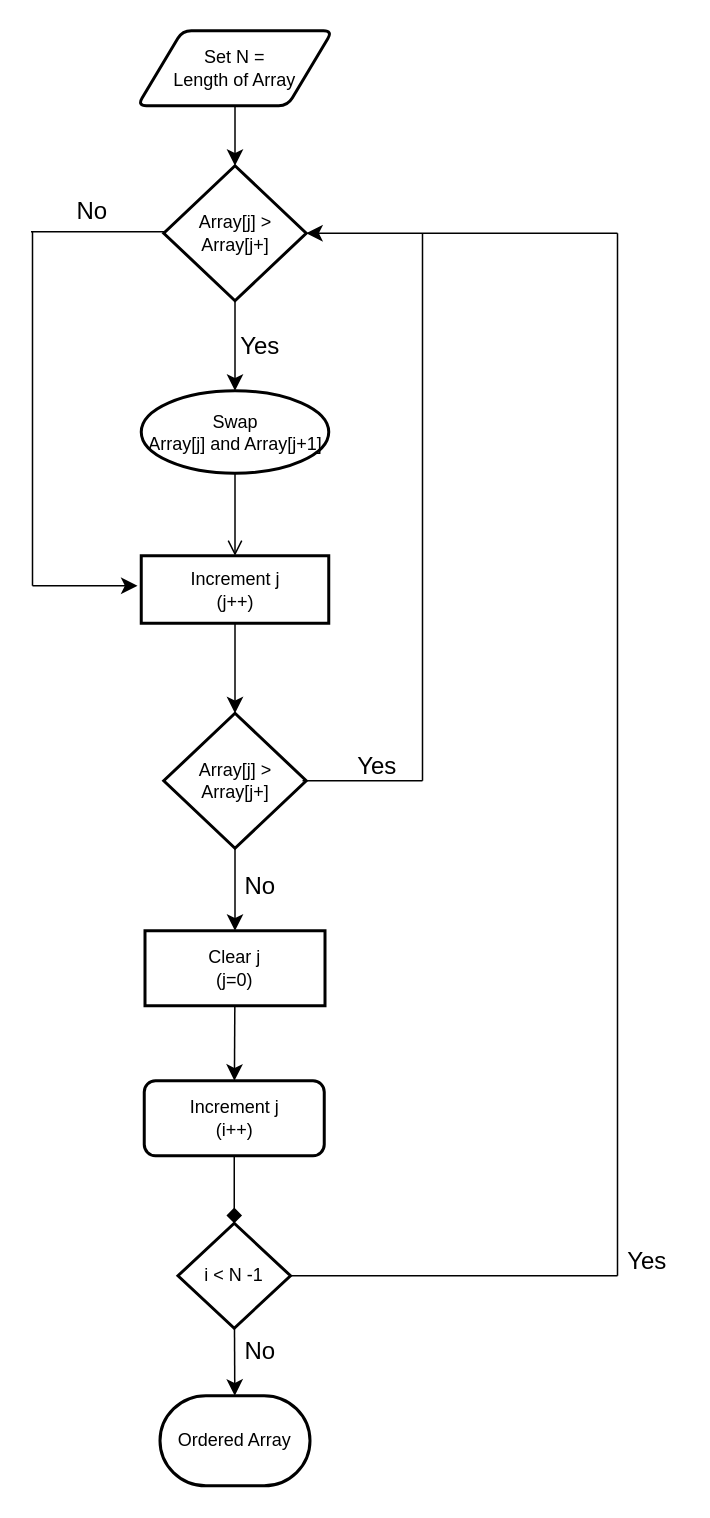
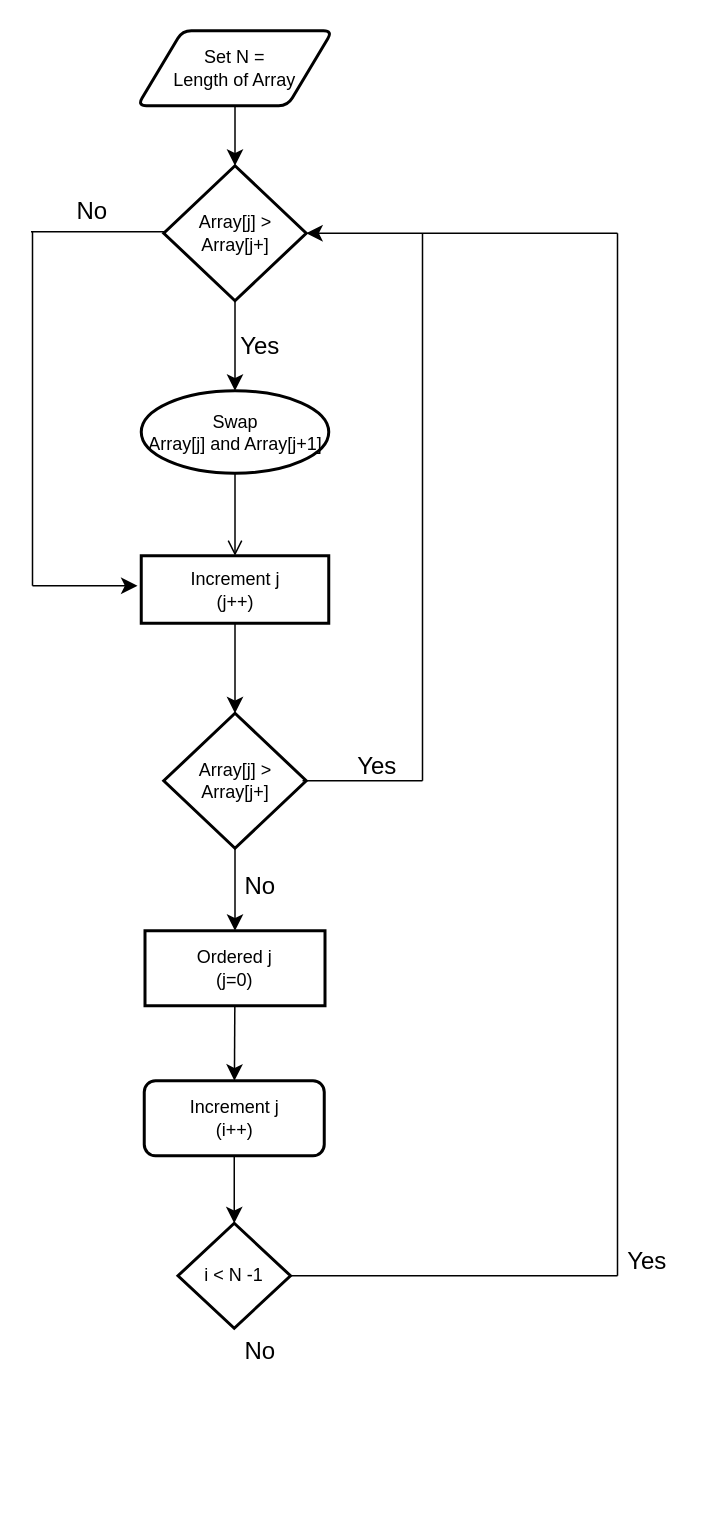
node "Clear j (j=0)": label "Clear j (j=0)" -> "Ordered j (j=0)"
edge "Increment j (i++)" -> "i < N -1": arrowhead diamond -> classic
edge "i < N -1" -> "Ordered Array": removed
node "Ordered Array": removed
